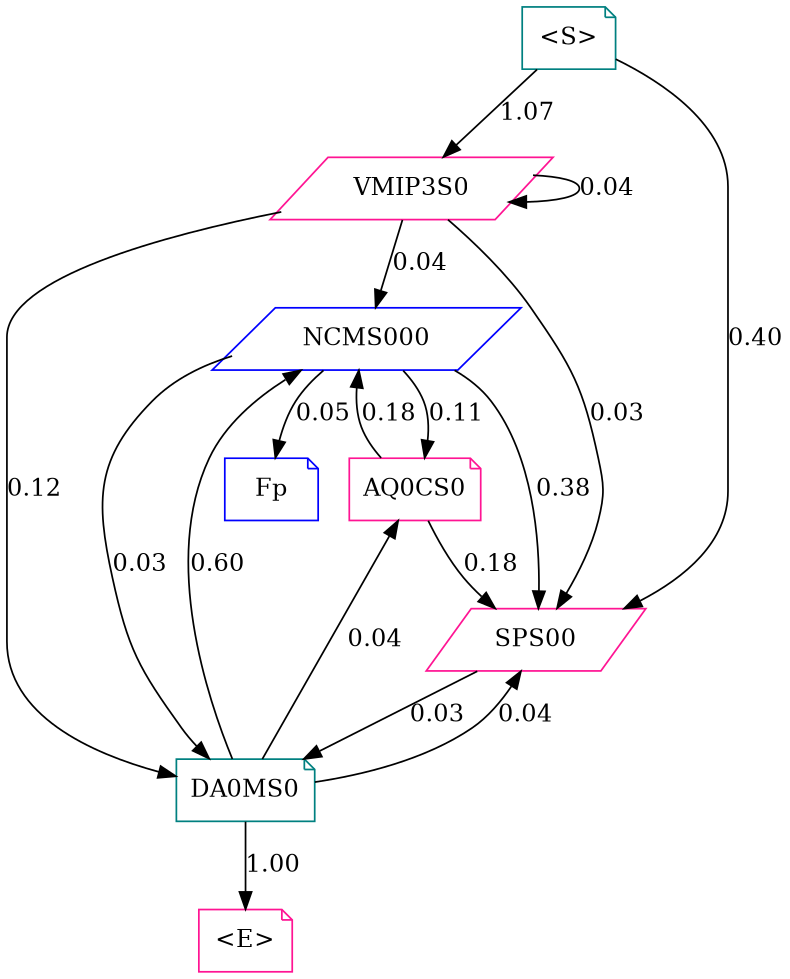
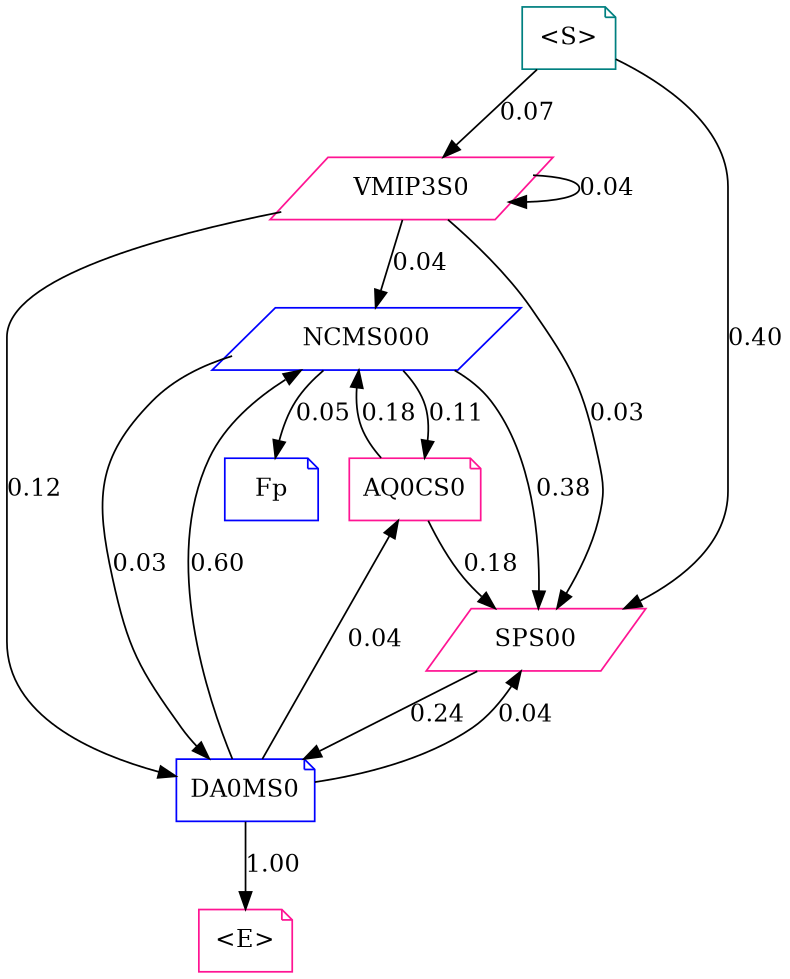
edge "<S>" -> "VMIP3S0": label "1.07" -> "0.07"
edge "SPS00" -> "DA0MS0": label "0.03" -> "0.24"
node "DA0MS0": color teal -> blue
